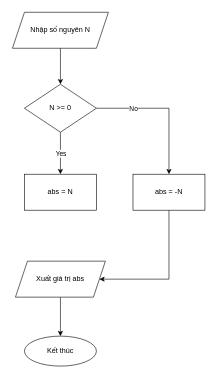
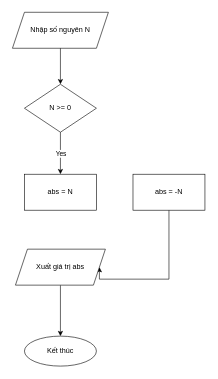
edge "N >= 0" -> "abs = -N": removed, label "No"
node "Xuất giá trị abs": moved (60, 279) -> (60, 267)
